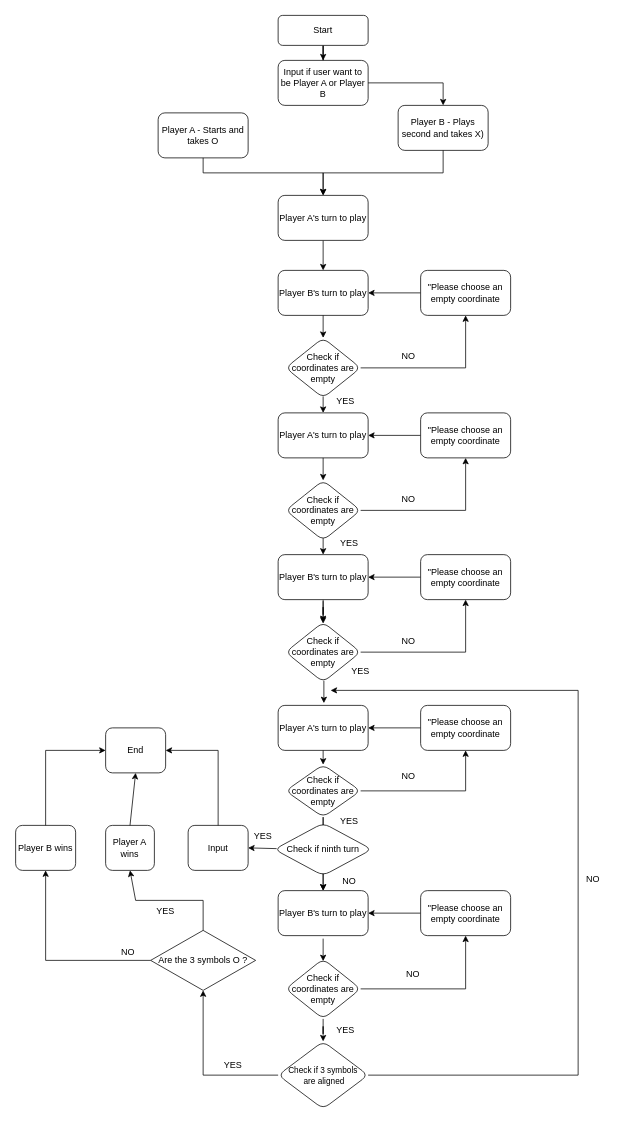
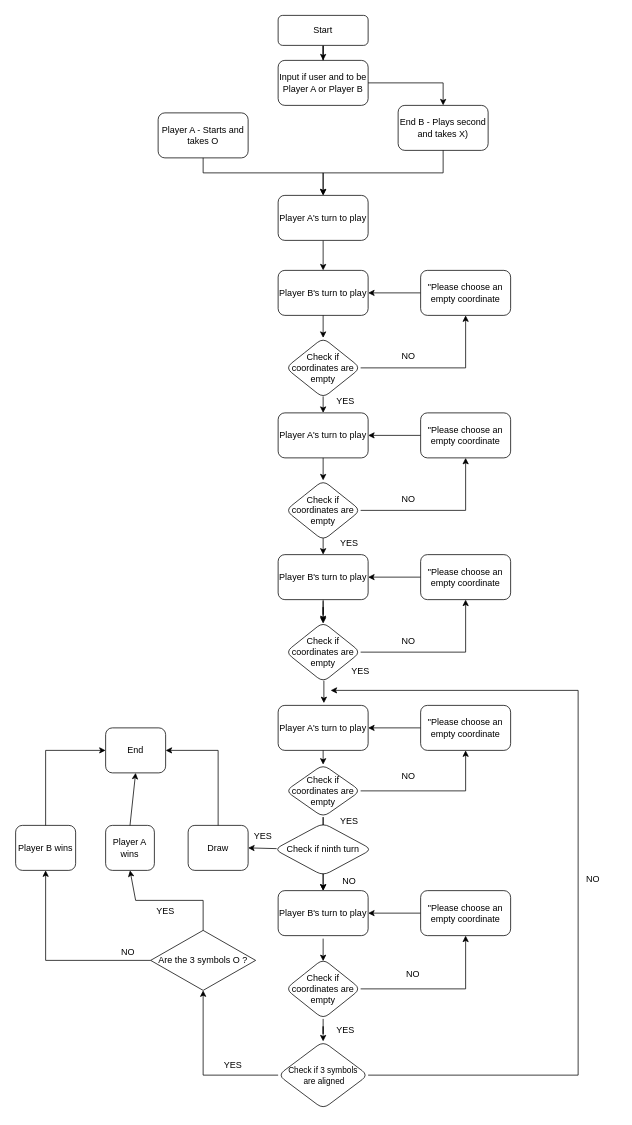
node "Input if user want to be Player A or Player B": label "Input if user want to be Player A or Player B" -> "Input if user and to be Player A or Player B"
node "Player B - Plays second and takes X)": label "Player B - Plays second and takes X)" -> "End B - Plays second and takes X)"
node "Input": label "Input" -> "Draw"
